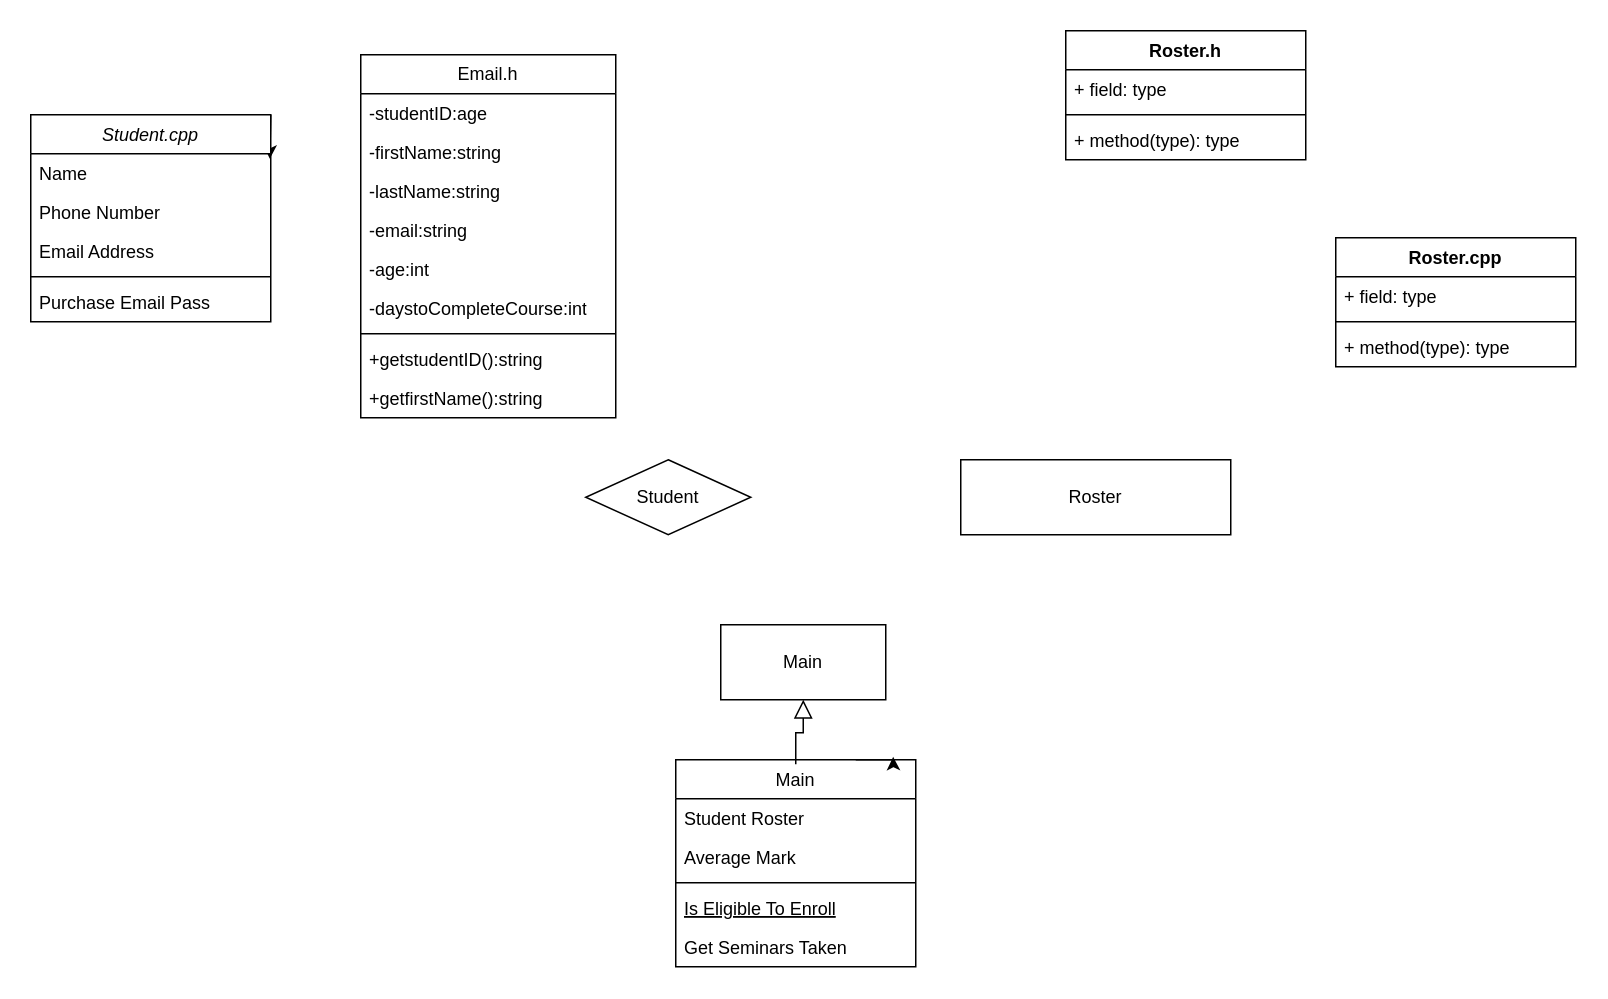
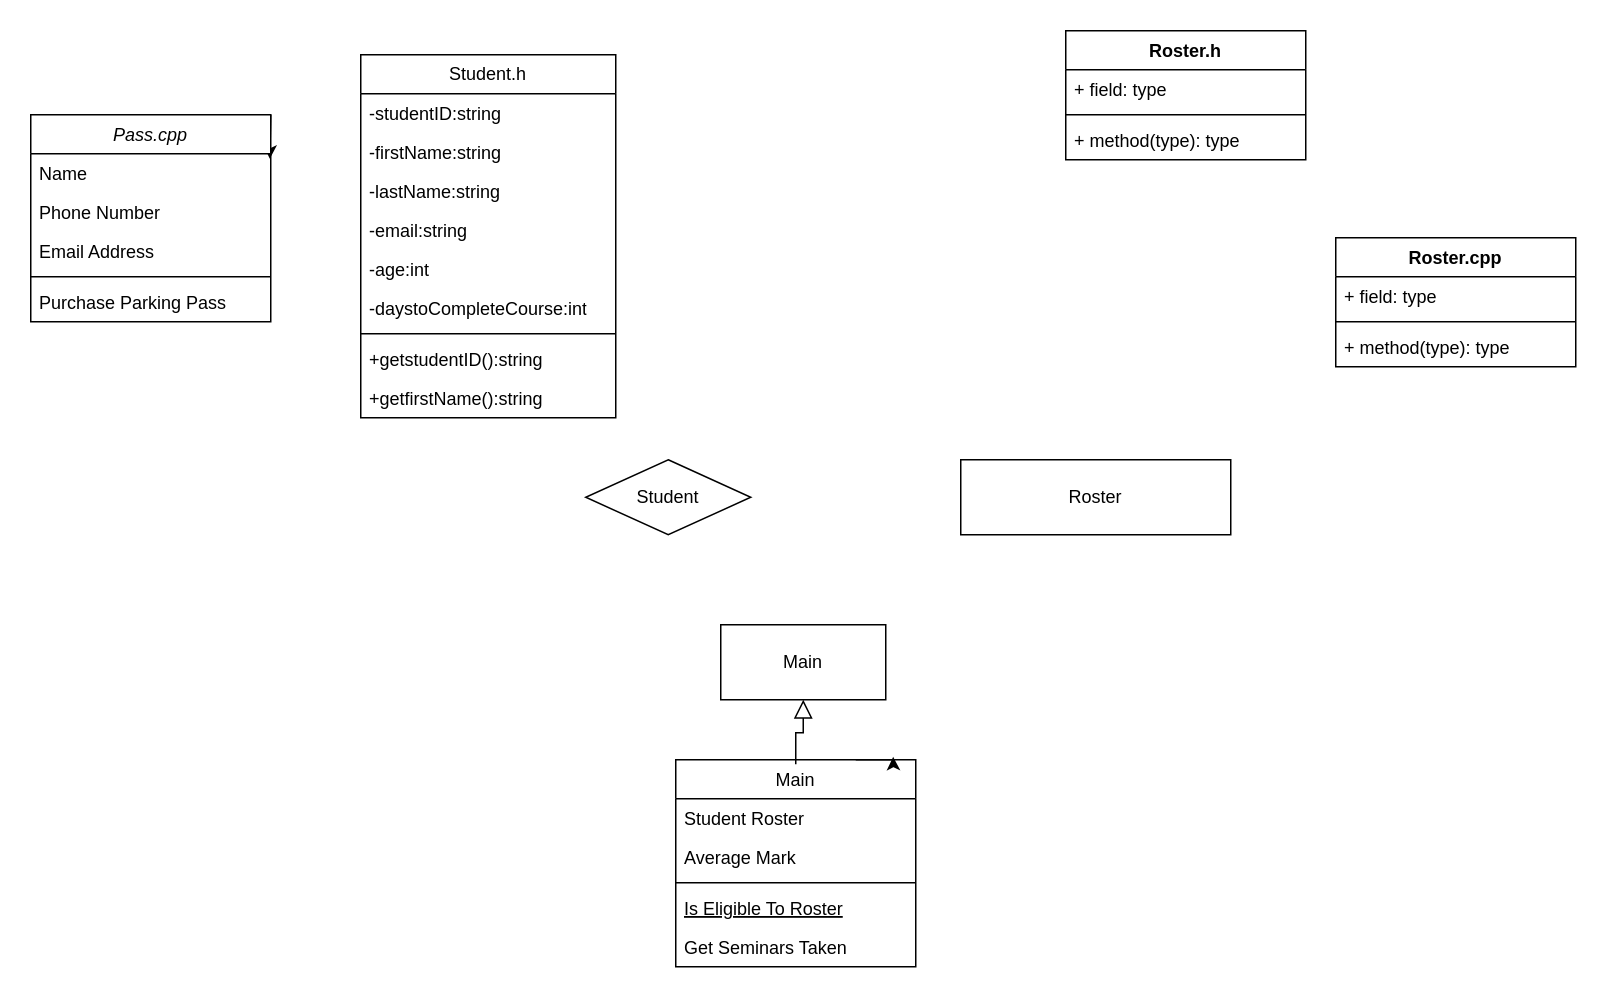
node "Email.h": label "Email.h" -> "Student.h"
node "-studentID:age": label "-studentID:age" -> "-studentID:string"
node "Student.cpp": label "Student.cpp" -> "Pass.cpp"
node "Purchase Email Pass": label "Purchase Email Pass" -> "Purchase Parking Pass"
node "Is Eligible To Enroll": label "Is Eligible To Enroll" -> "Is Eligible To Roster"
